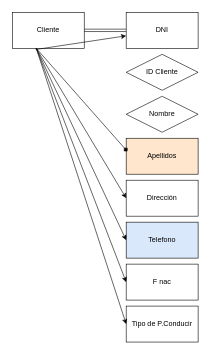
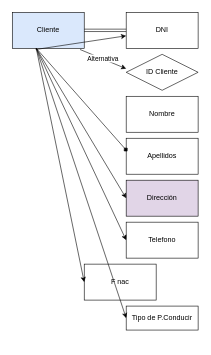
node "Cliente": fillcolor #ffffff -> #dae8fc
edge "Cliente" -> "ID Cliente": added, label "Alternativa"
node "Nombre": shape diamond -> rectangle
node "Apellidos": fillcolor #ffe6cc -> #ffffff
node "Dirección": fillcolor #ffffff -> #e1d5e7
node "Telefono": fillcolor #dae8fc -> #ffffff
node "F nac": moved (162, 282) -> (120, 282)
node "Tipo de P.Conducir": size 72x36 -> 72x24
